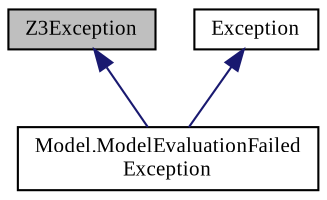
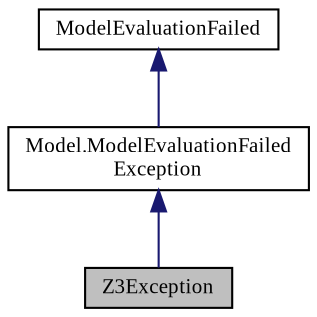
node "Exception": label "Exception" -> "ModelEvaluationFailed"
edge "Model.ModelEvaluationFailed Exception" -> "Z3Exception": reversed
